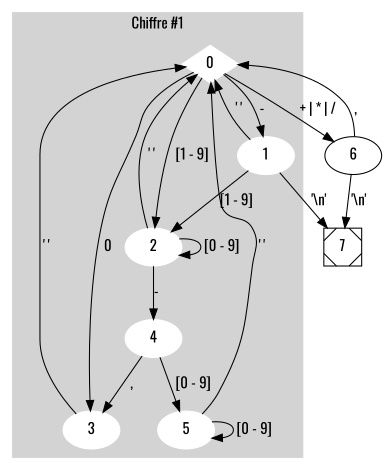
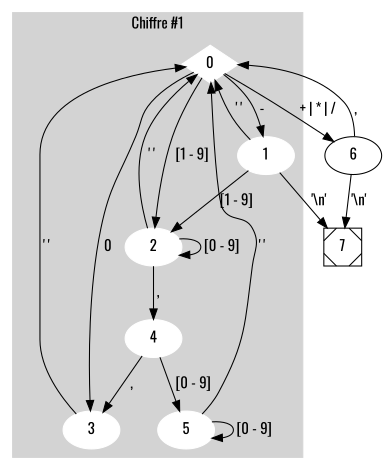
edge "2" -> "4": label " - " -> " ,"
